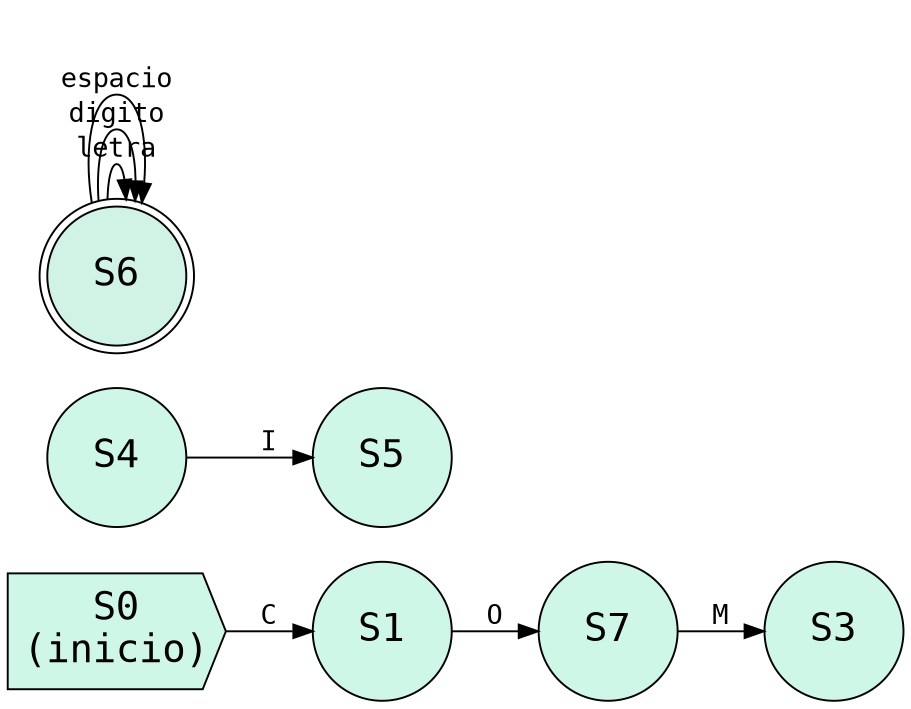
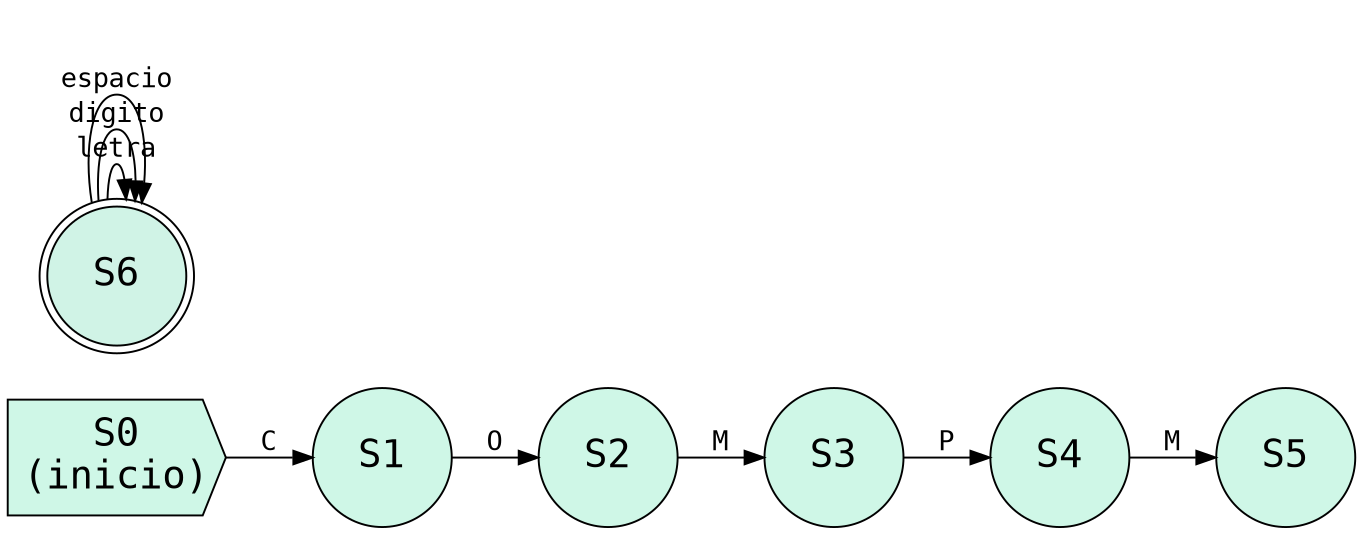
edge "S4" -> "S5": label "I" -> "M"
edge "S3" -> "S4": added, label "P"
node "S7": label "S7" -> "S2"
